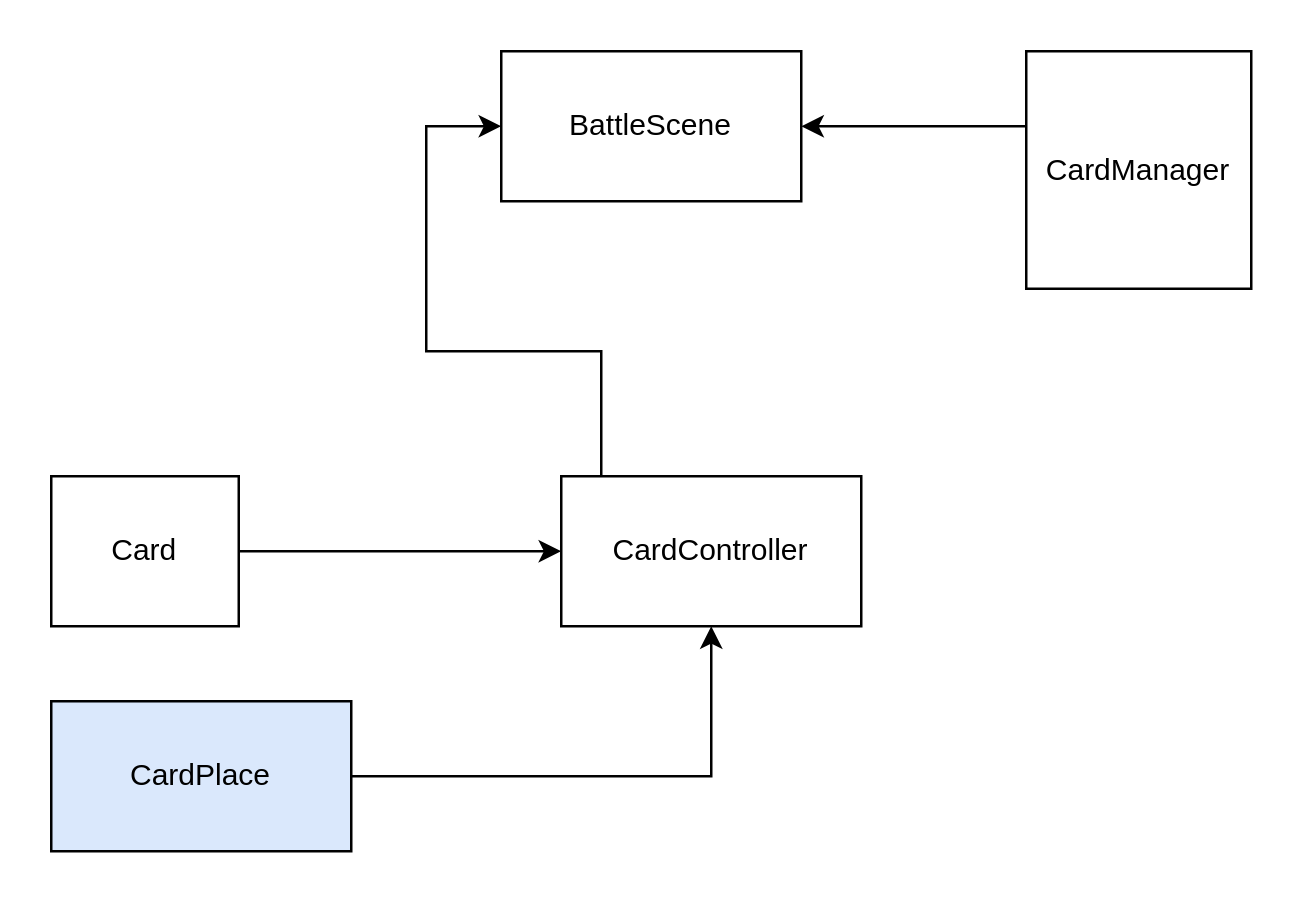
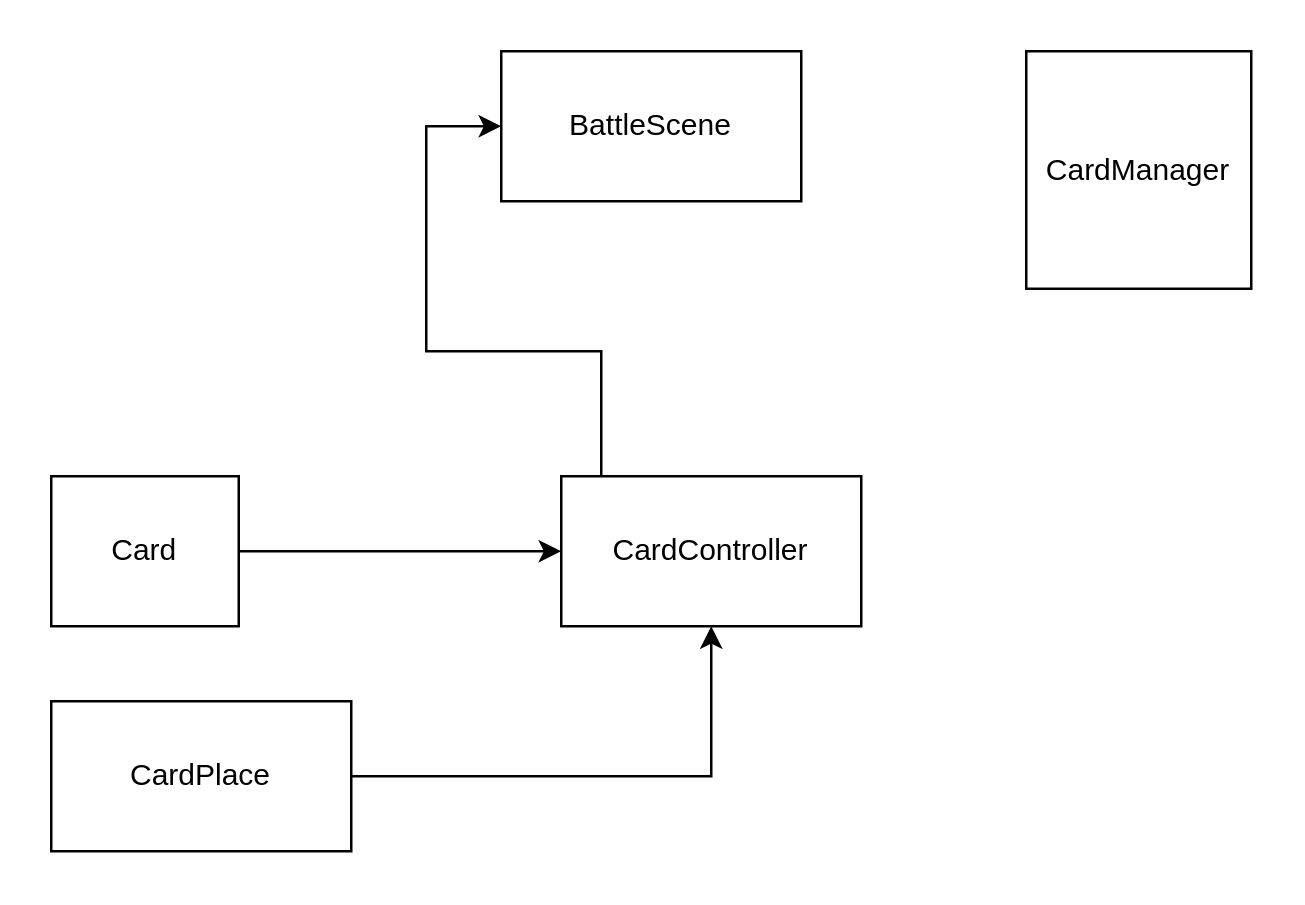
edge "CardManager" -> "BattleScene": removed
node "CardPlace": fillcolor #dae8fc -> #ffffff
